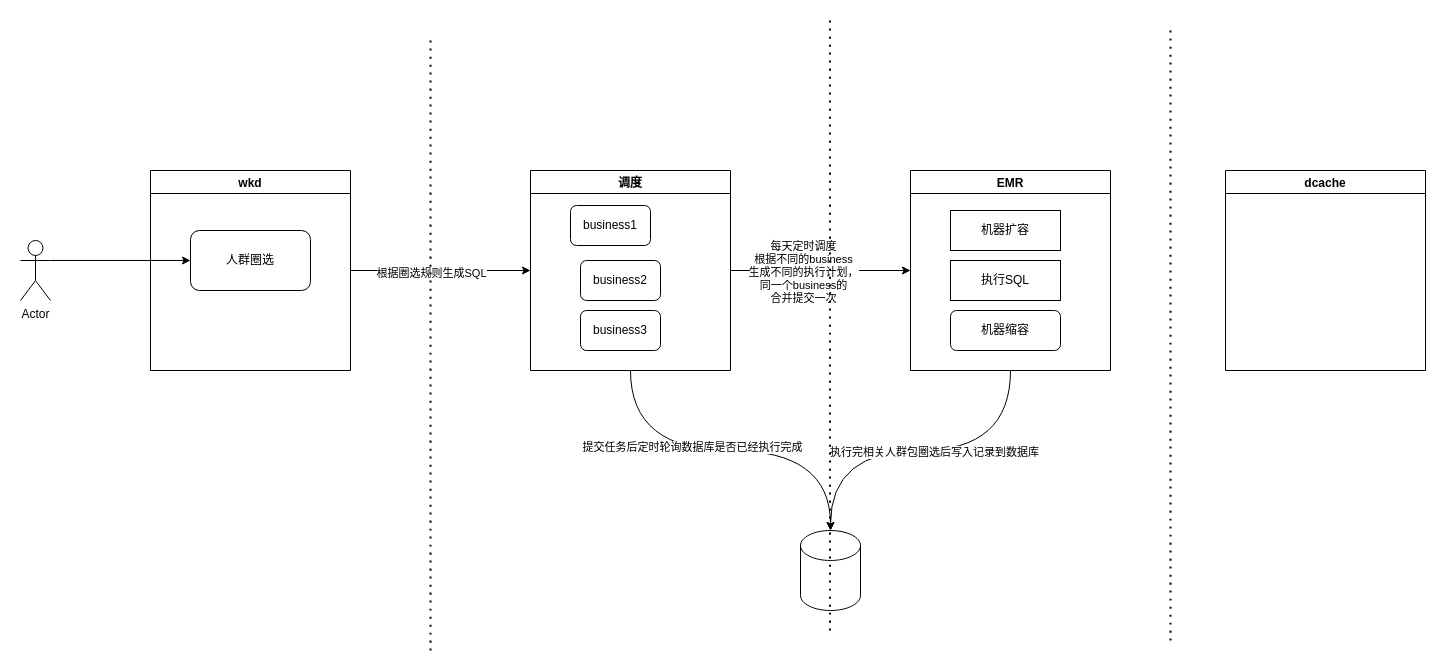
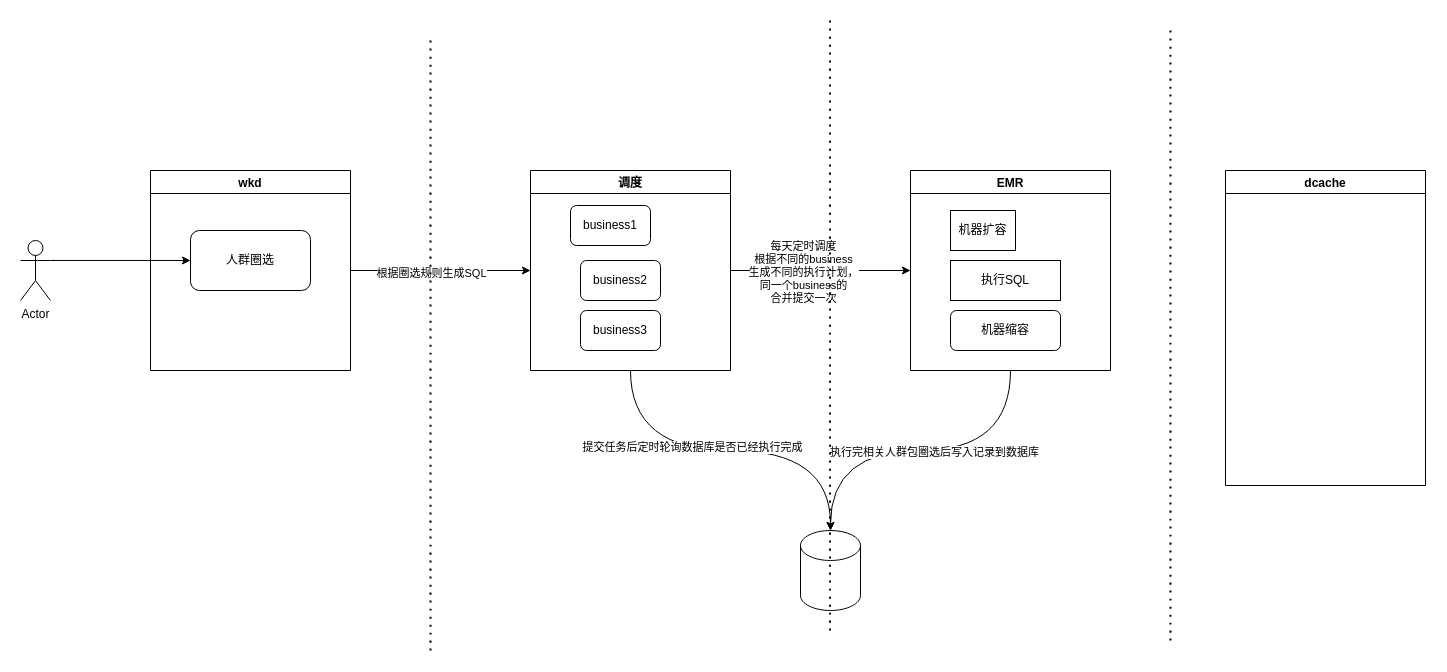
node "机器扩容": size 110x40 -> 65x40
node "dcache": size 200x200 -> 200x315
